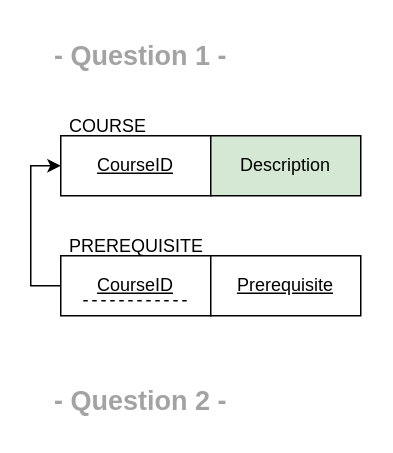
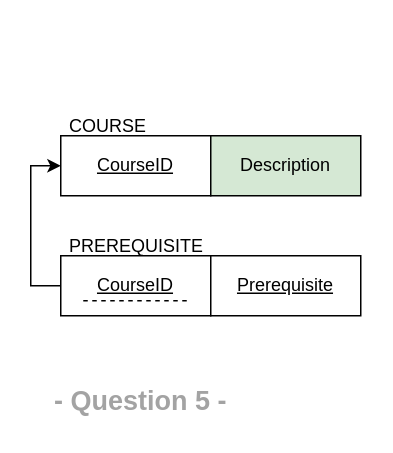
node "- Question 1 -": removed
node "- Question 2 -": label "- Question 2 -" -> "- Question 5 -"
